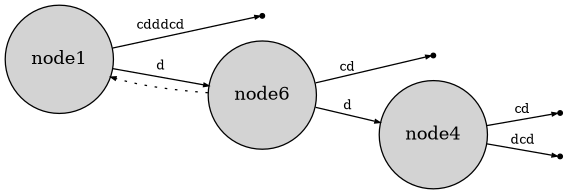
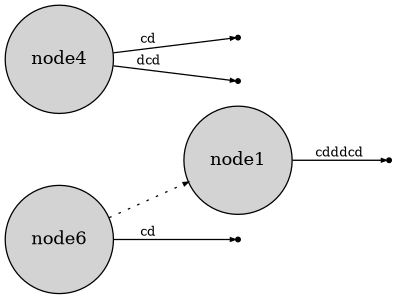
edge "node1" -> "node6": removed, label "d"
edge "node6" -> "node4": removed, label "d"
